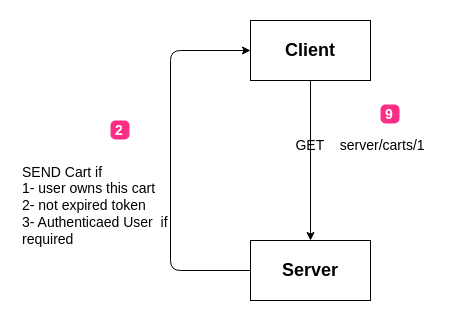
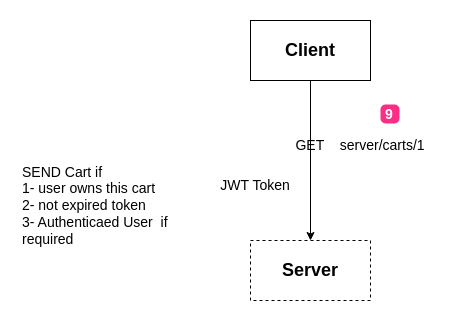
node "2": removed
edge "Server" -> "Client": removed
node "JWT Token": added
node "Server": style solid -> dashed
